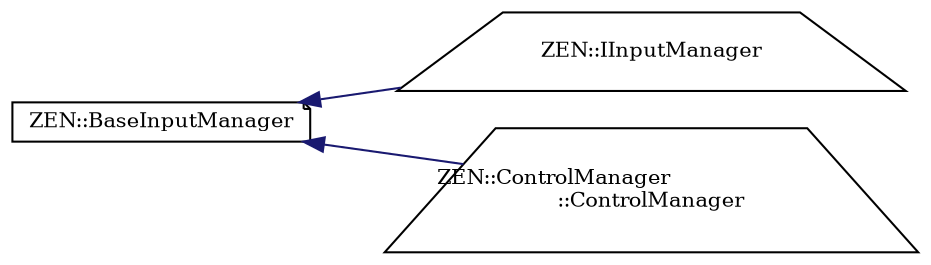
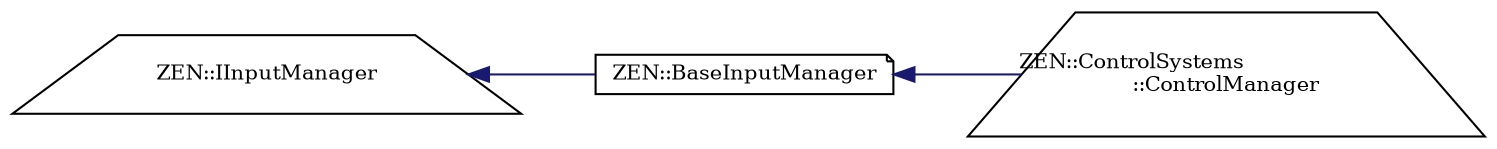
edge "ZEN::IInputManager" -> "ZEN::BaseInputManager": reversed
node "ZEN::ControlManager ::ControlManager": label "ZEN::ControlManager ::ControlManager" -> "ZEN::ControlSystems ::ControlManager"
